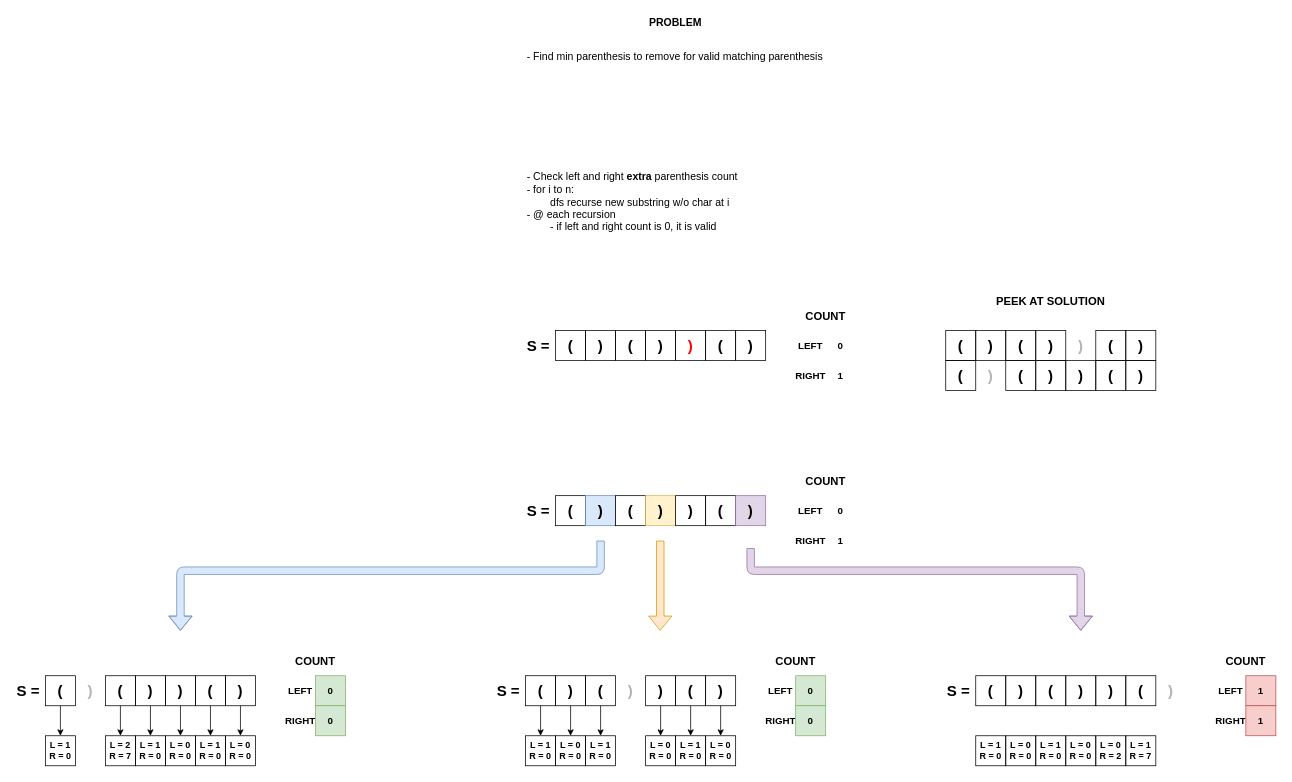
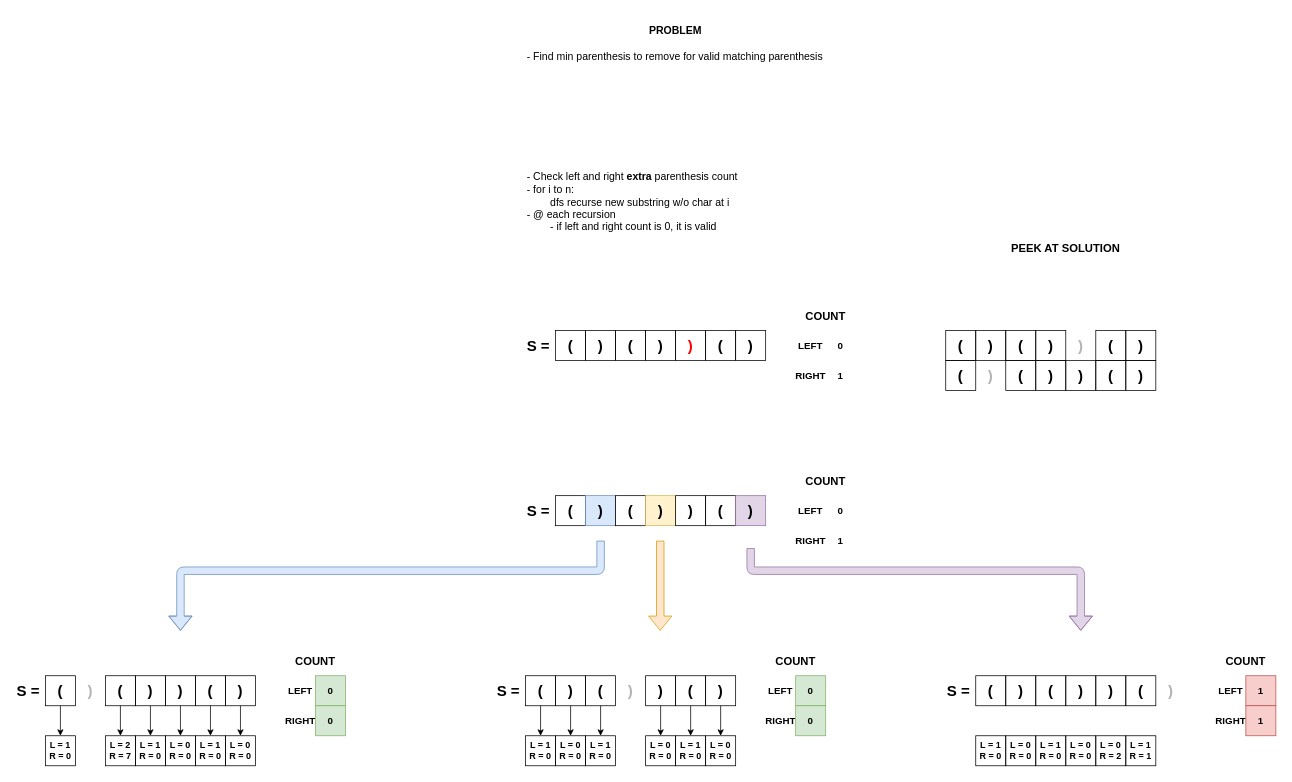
node "PROBLEM": moved (675, 23) -> (675, 30)
node "PEEK AT SOLUTION": moved (1050, 300) -> (1065, 248)
node "L = 1 R = 7": label "L = 1 R = 7" -> "L = 1 R = 1"
